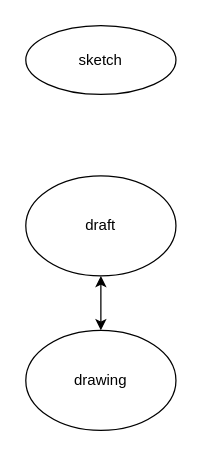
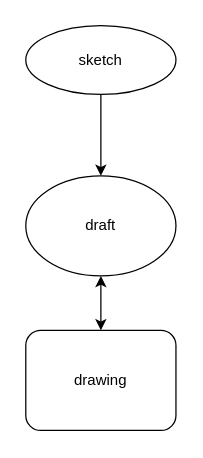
edge "sketch" -> "draft": added
node "drawing": shape ellipse -> rounded rectangle
